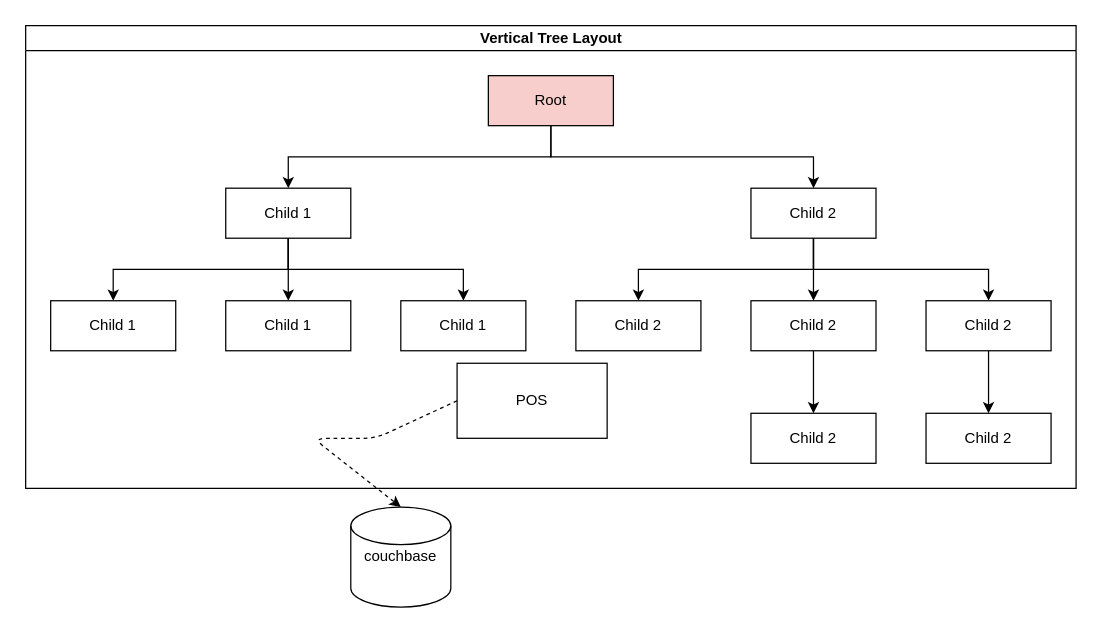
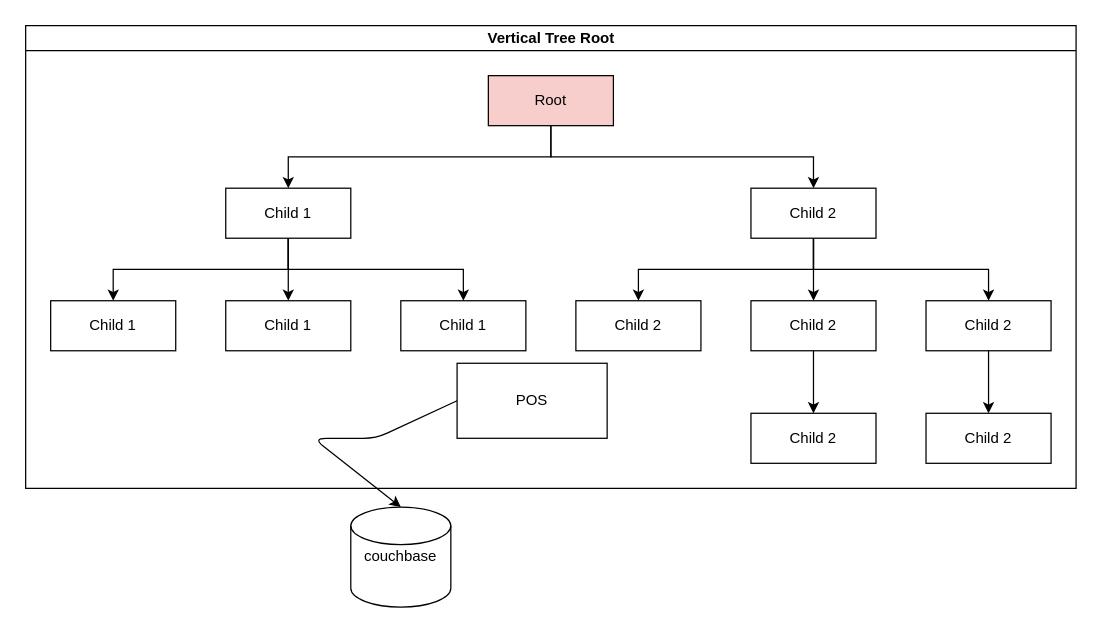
node "Vertical Tree Layout": label "Vertical Tree Layout" -> "Vertical Tree Root"
edge "POS" -> "couchbase": style dashed -> solid
